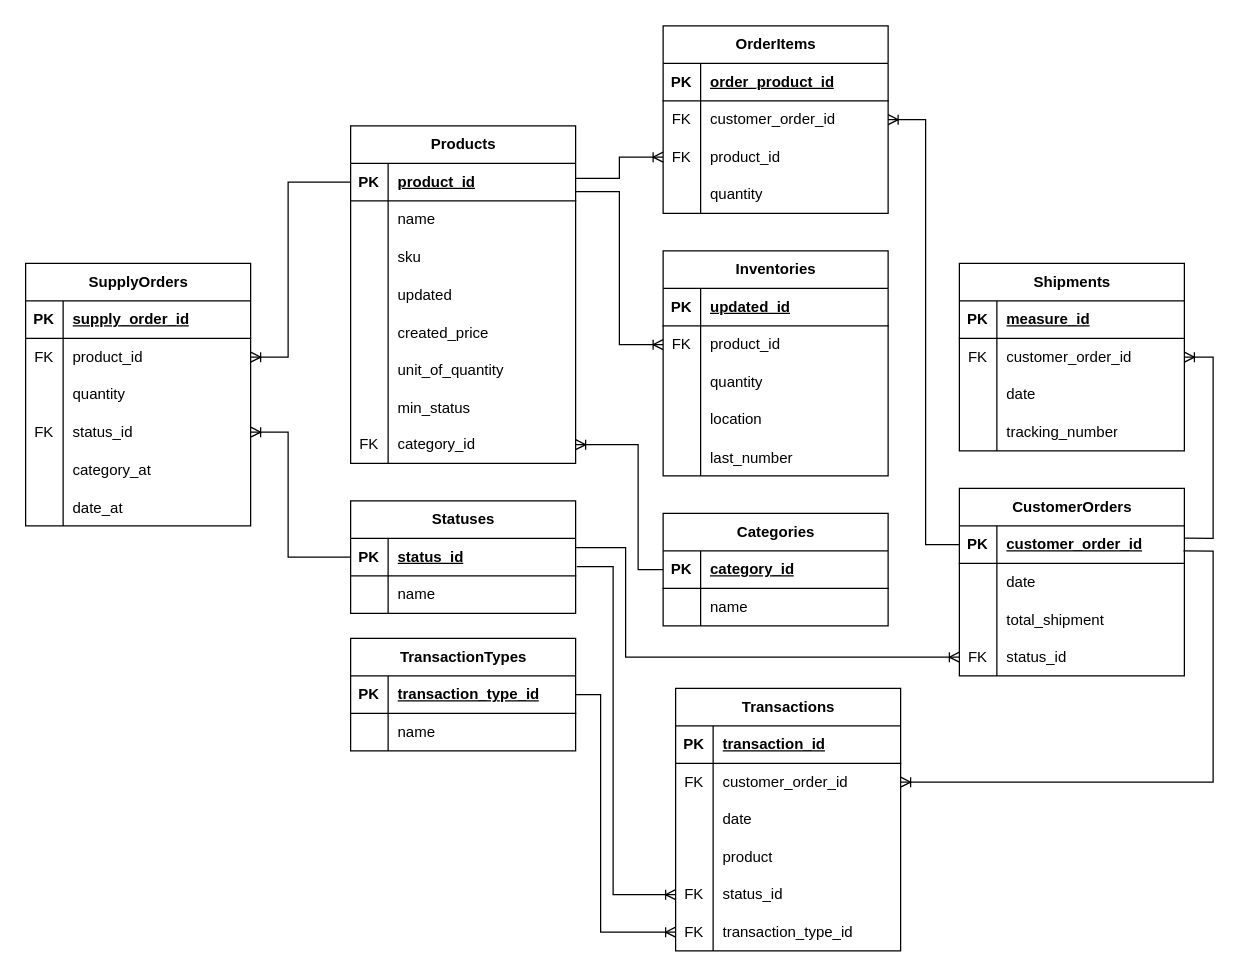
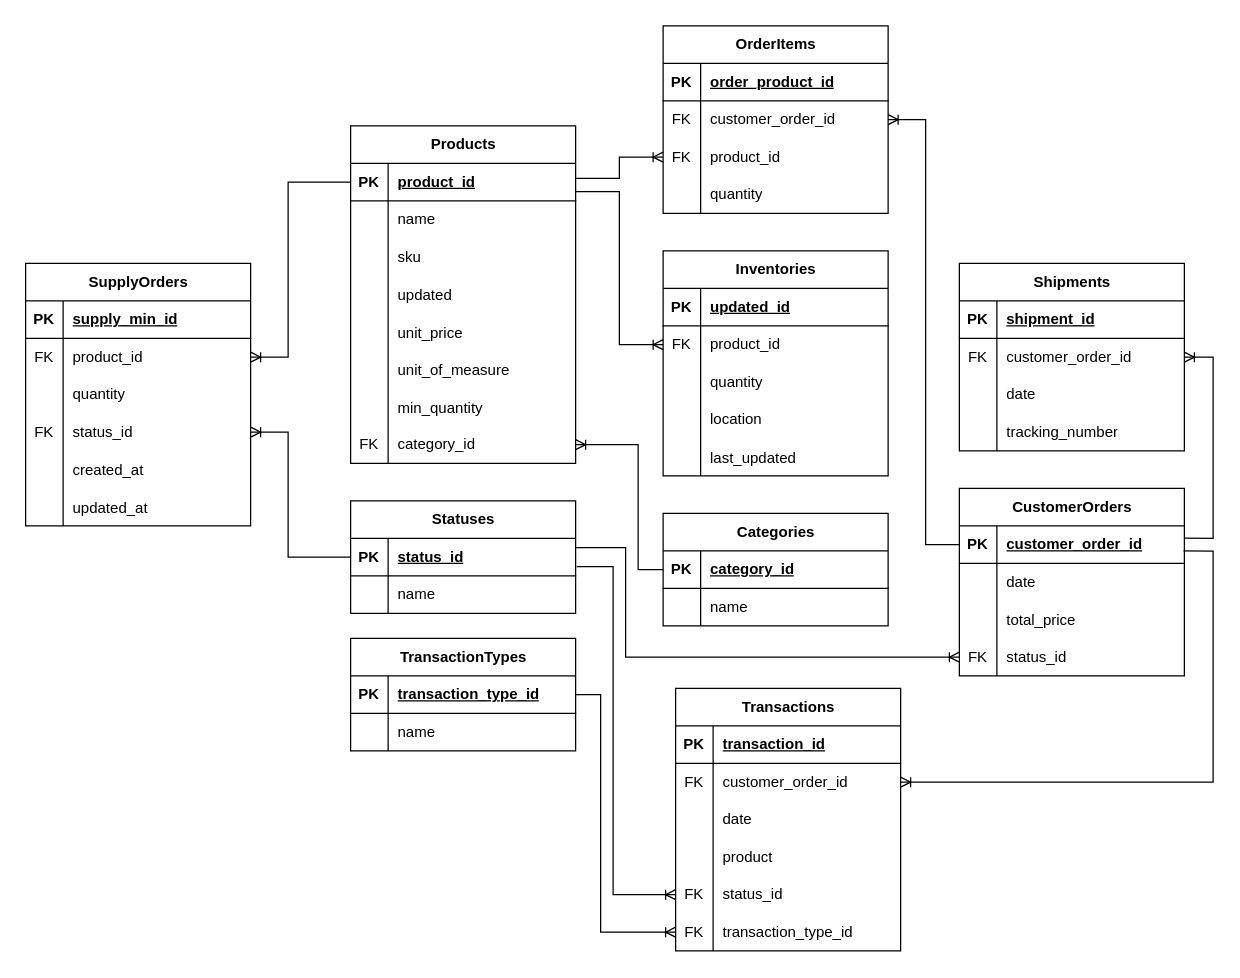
node "supply_order_id": label "supply_order_id" -> "supply_min_id"
node "measure_id": label "measure_id" -> "shipment_id"
node "created_price": label "created_price" -> "unit_price"
node "unit_of_quantity": label "unit_of_quantity" -> "unit_of_measure"
node "min_status": label "min_status" -> "min_quantity"
node "last_number": label "last_number" -> "last_updated"
node "category_at": label "category_at" -> "created_at"
node "date_at": label "date_at" -> "updated_at"
node "total_shipment": label "total_shipment" -> "total_price"
